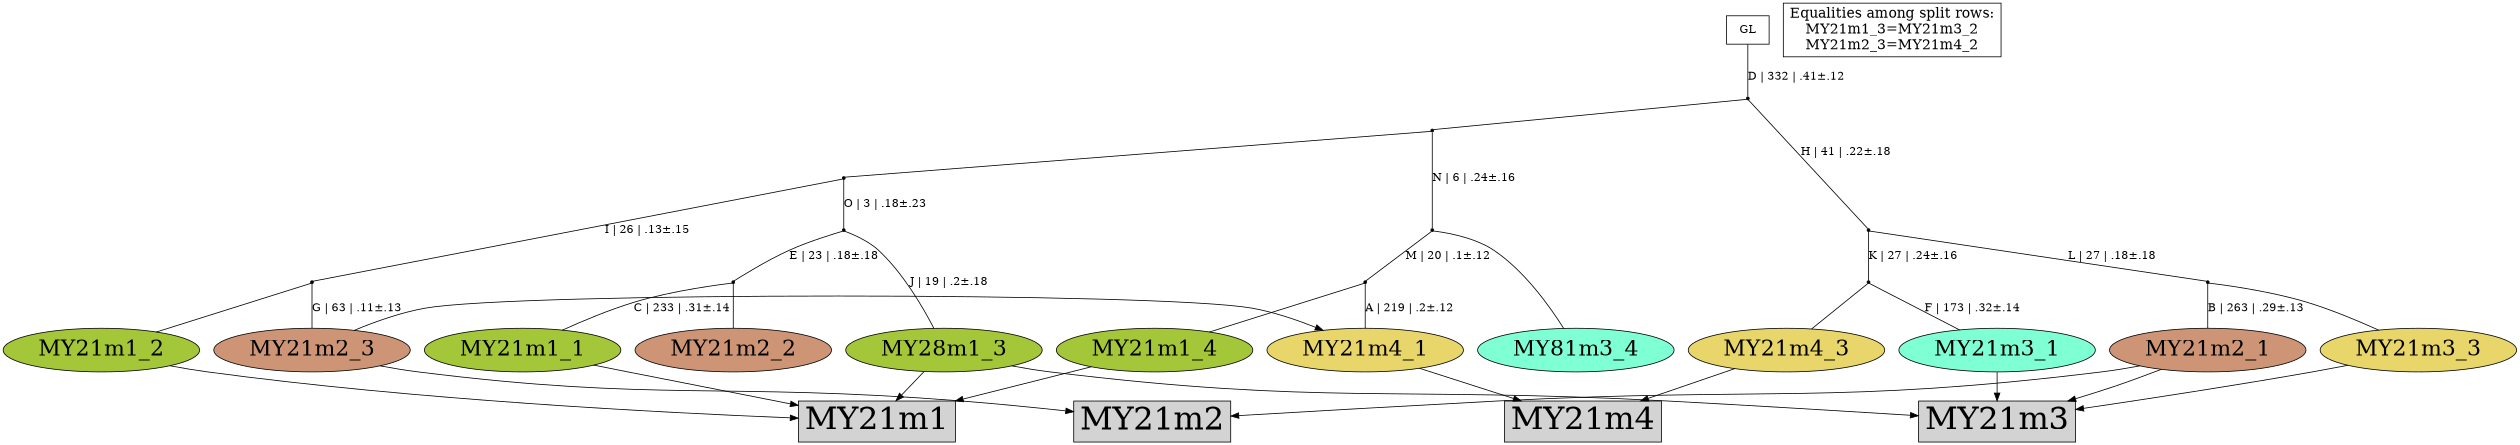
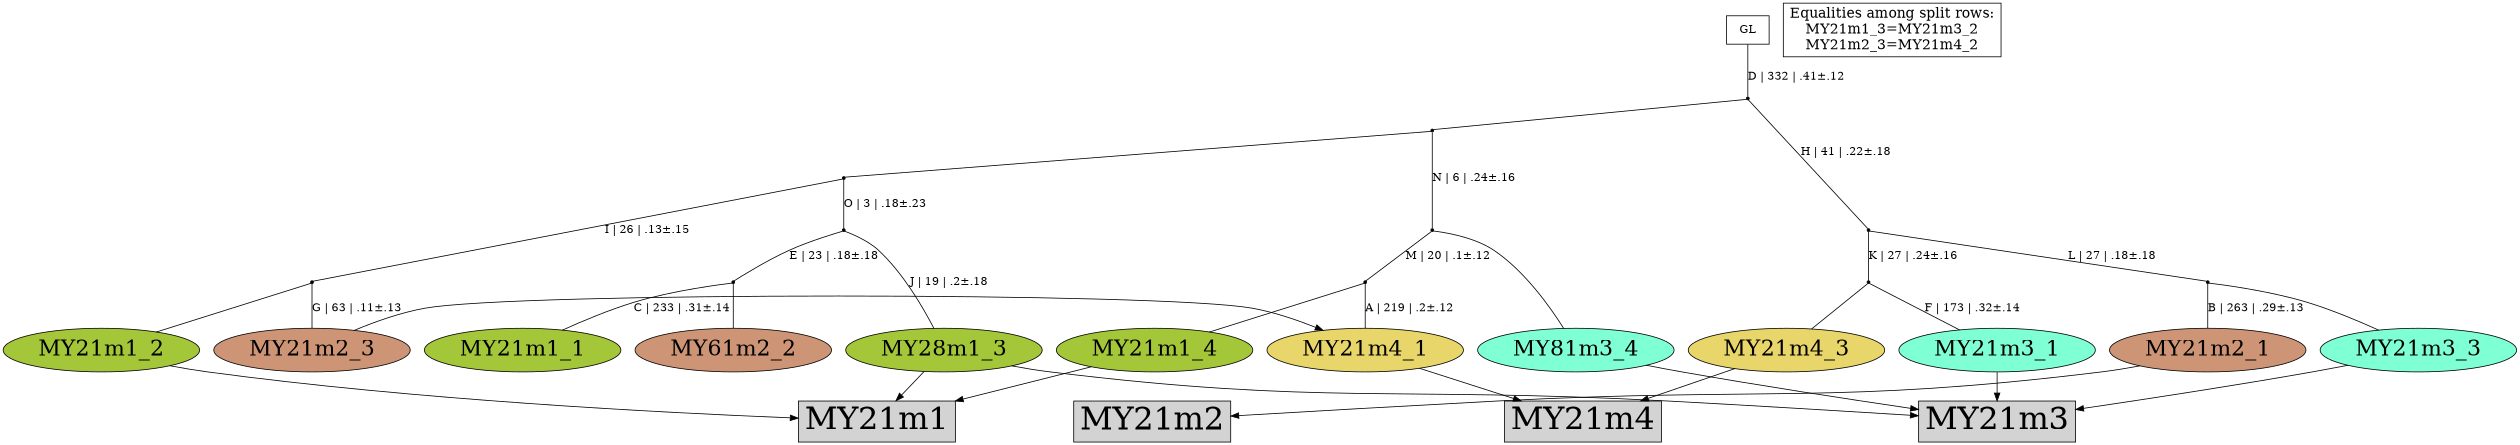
node "MY21m2_2": label "MY21m2_2" -> "MY61m2_2"
node "MY21m3_3": fillcolor #e9d66b -> #7fffd4
edge "MY21m1_1" -> "MY21m1": removed
edge "MY21m2_1" -> "MY21m3": now "MY81m3_4" -> "MY21m3"
edge "MY21m2_3" -> "MY21m2": removed
